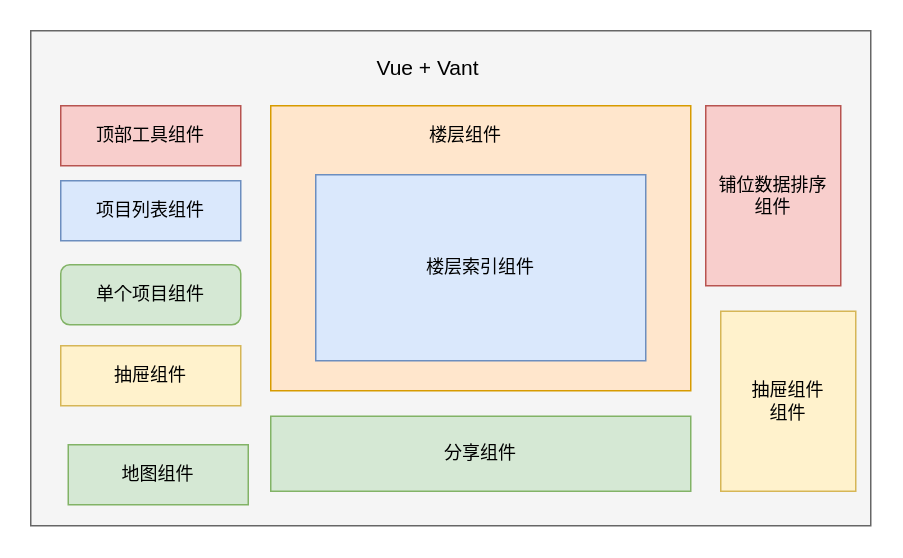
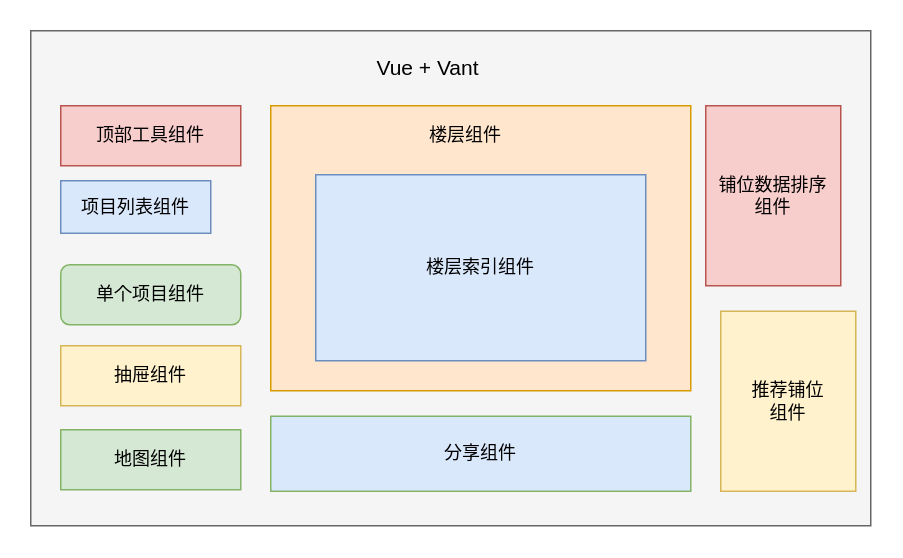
node "项目列表组件": size 180x60 -> 150x53
node "抽屉组件 组件": label "抽屉组件 组件" -> "推荐铺位 组件"
node "分享组件": fillcolor #d5e8d4 -> #dae8fc
node "地图组件": moved (158, 475) -> (151, 460)
